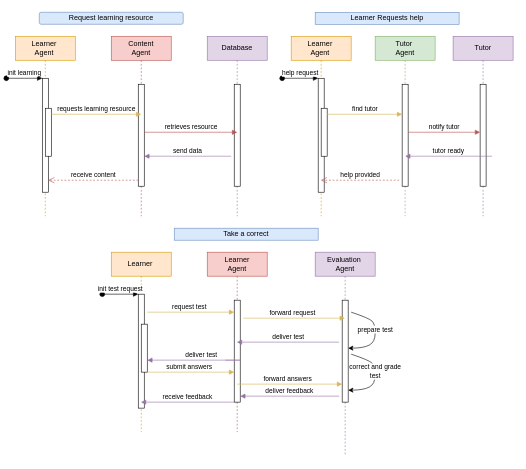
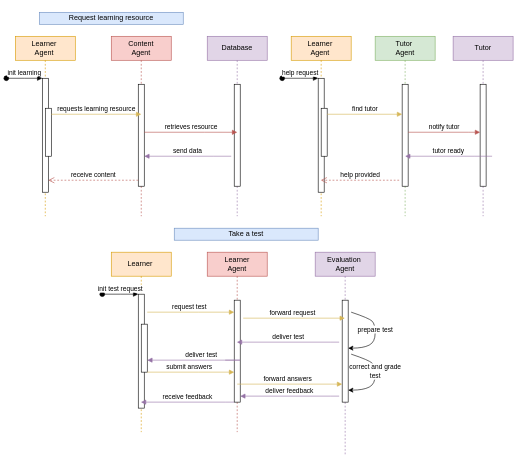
node "Request learning resource": shape rounded rectangle -> rectangle
node "Learner Requests help": removed
node "Take a correct": label "Take a correct" -> "Take a test"
